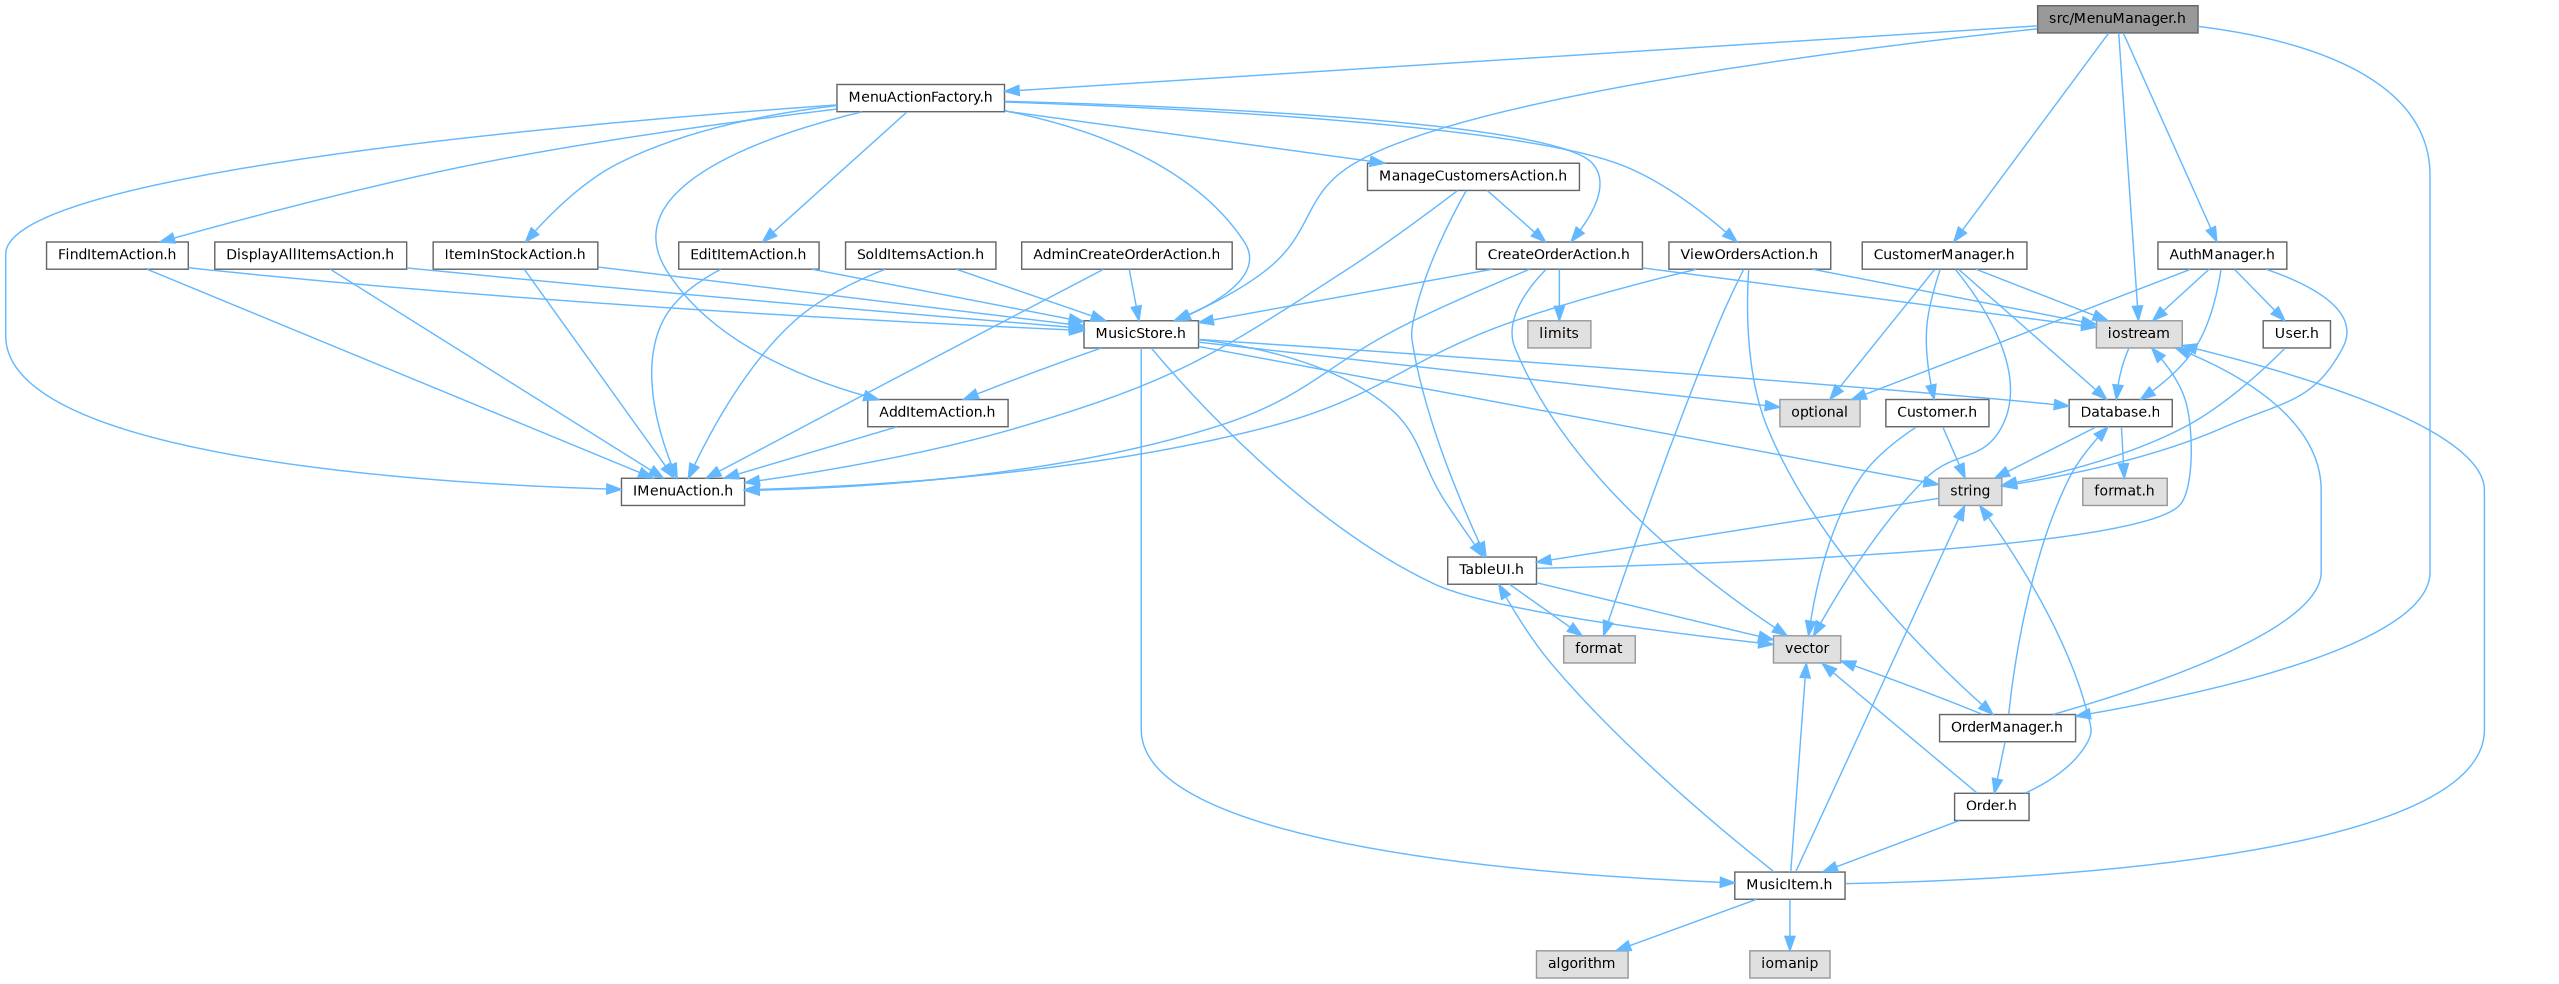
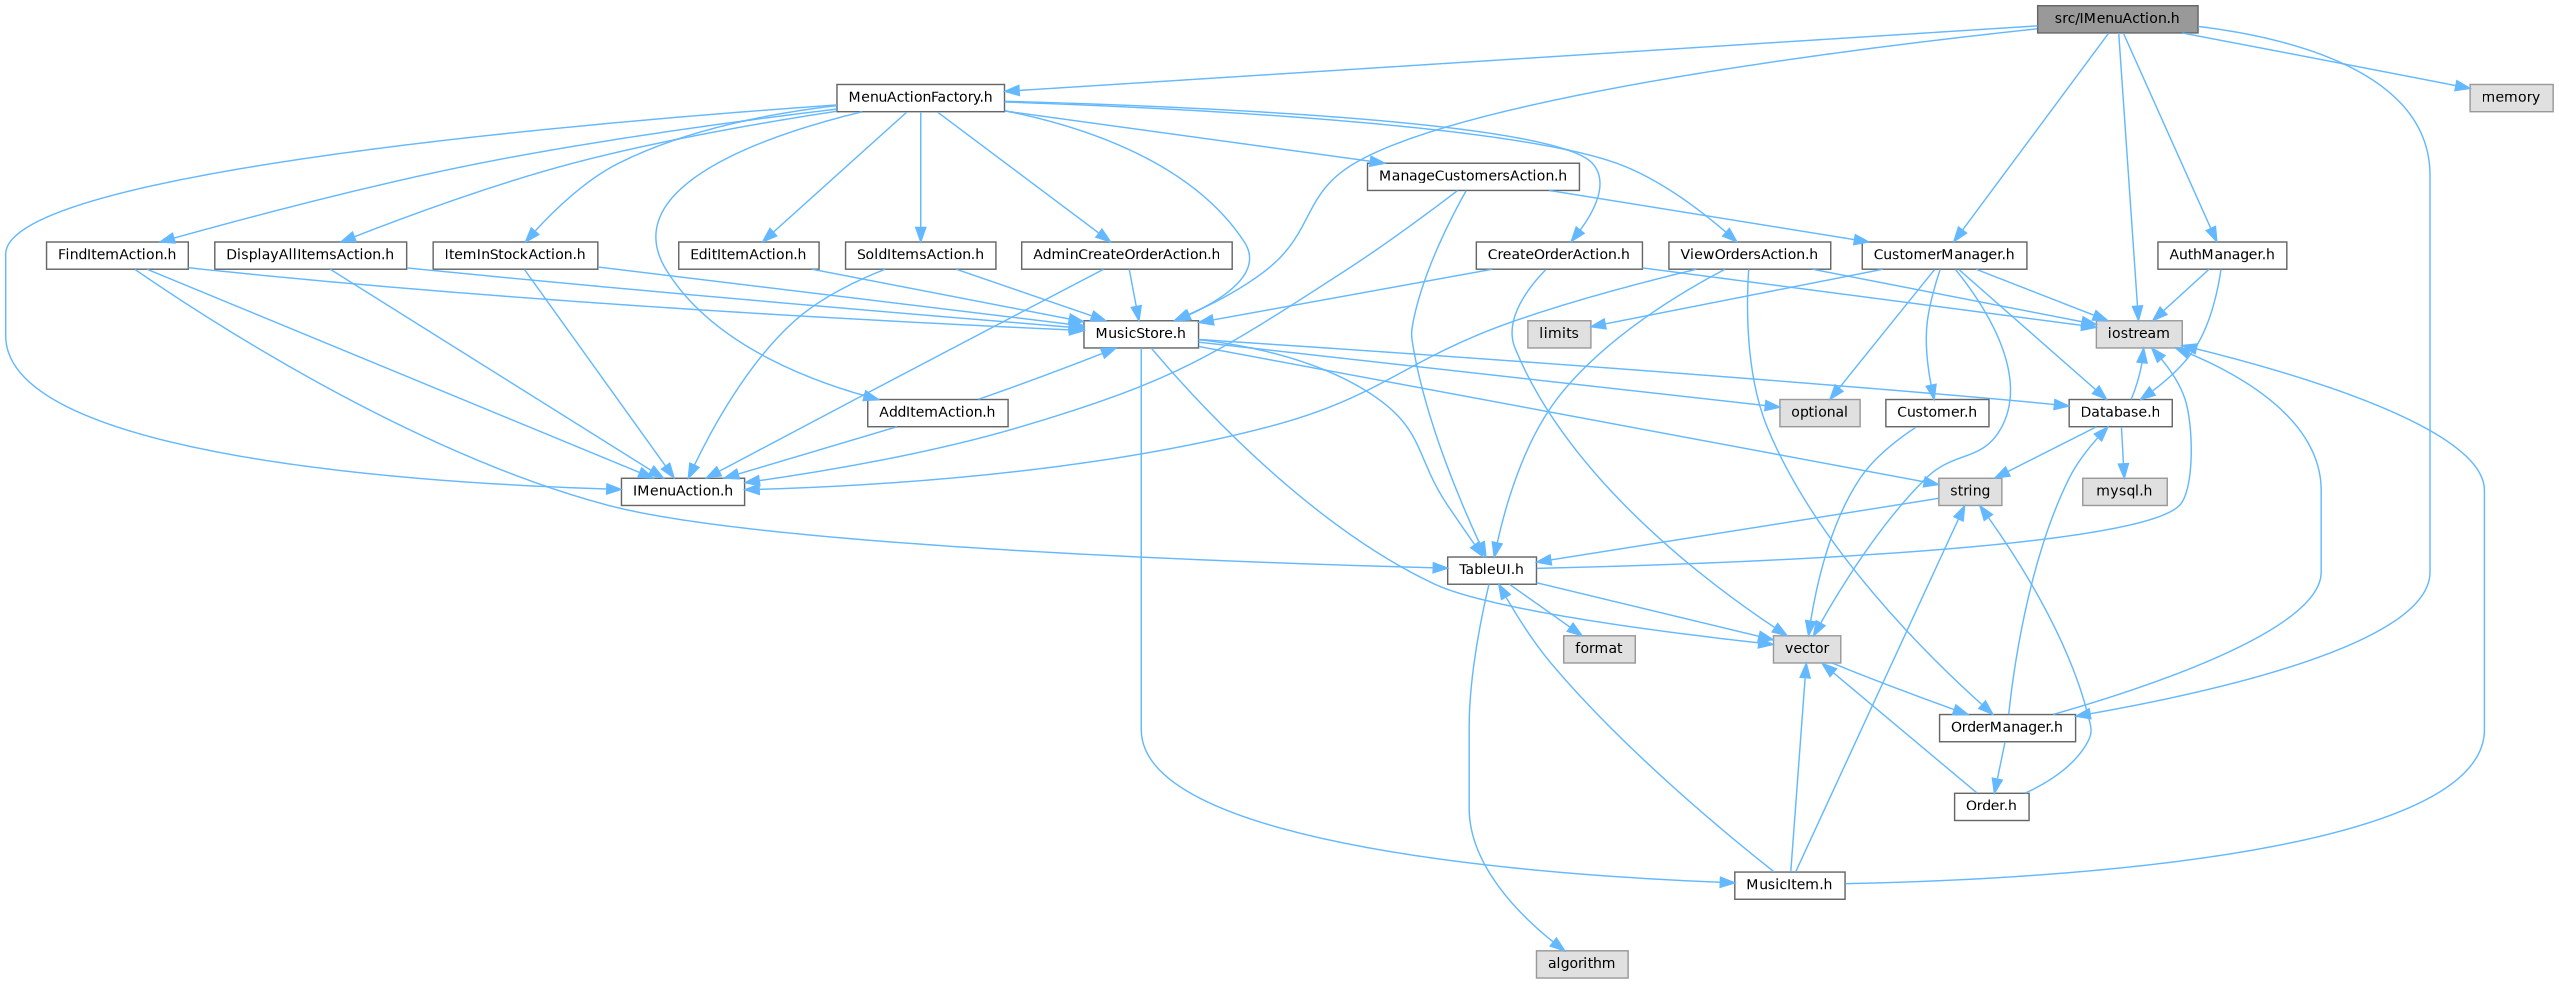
node "src/MenuManager.h": label "src/MenuManager.h" -> "src/IMenuAction.h"
node "memory": added
edge "MenuActionFactory.h" -> "DisplayAllItemsAction.h": added
edge "MenuActionFactory.h" -> "SoldItemsAction.h": added
edge "MenuActionFactory.h" -> "AdminCreateOrderAction.h": added
edge "ManageCustomersAction.h" -> "CreateOrderAction.h": now "ManageCustomersAction.h" -> "CustomerManager.h"
edge "CreateOrderAction.h" -> "limits": now "CustomerManager.h" -> "limits"
node "User.h": removed
edge "AuthManager.h" -> "optional": removed
edge "EditItemAction.h" -> "IMenuAction.h": removed
edge "iostream" -> "Database.h": reversed
edge "MusicStore.h" -> "AddItemAction.h": reversed
edge "AuthManager.h" -> "string": removed
edge "CreateOrderAction.h" -> "IMenuAction.h": removed
edge "ViewOrdersAction.h" -> "format": now "ViewOrdersAction.h" -> "TableUI.h"
edge "Customer.h" -> "string": removed
node "format.h": label "format.h" -> "mysql.h"
edge "FindItemAction.h" -> "TableUI.h": added
edge "OrderManager.h" -> "vector": reversed
edge "Order.h" -> "MusicItem.h": removed
edge "MusicItem.h" -> "algorithm": now "TableUI.h" -> "algorithm"
node "iomanip": removed
